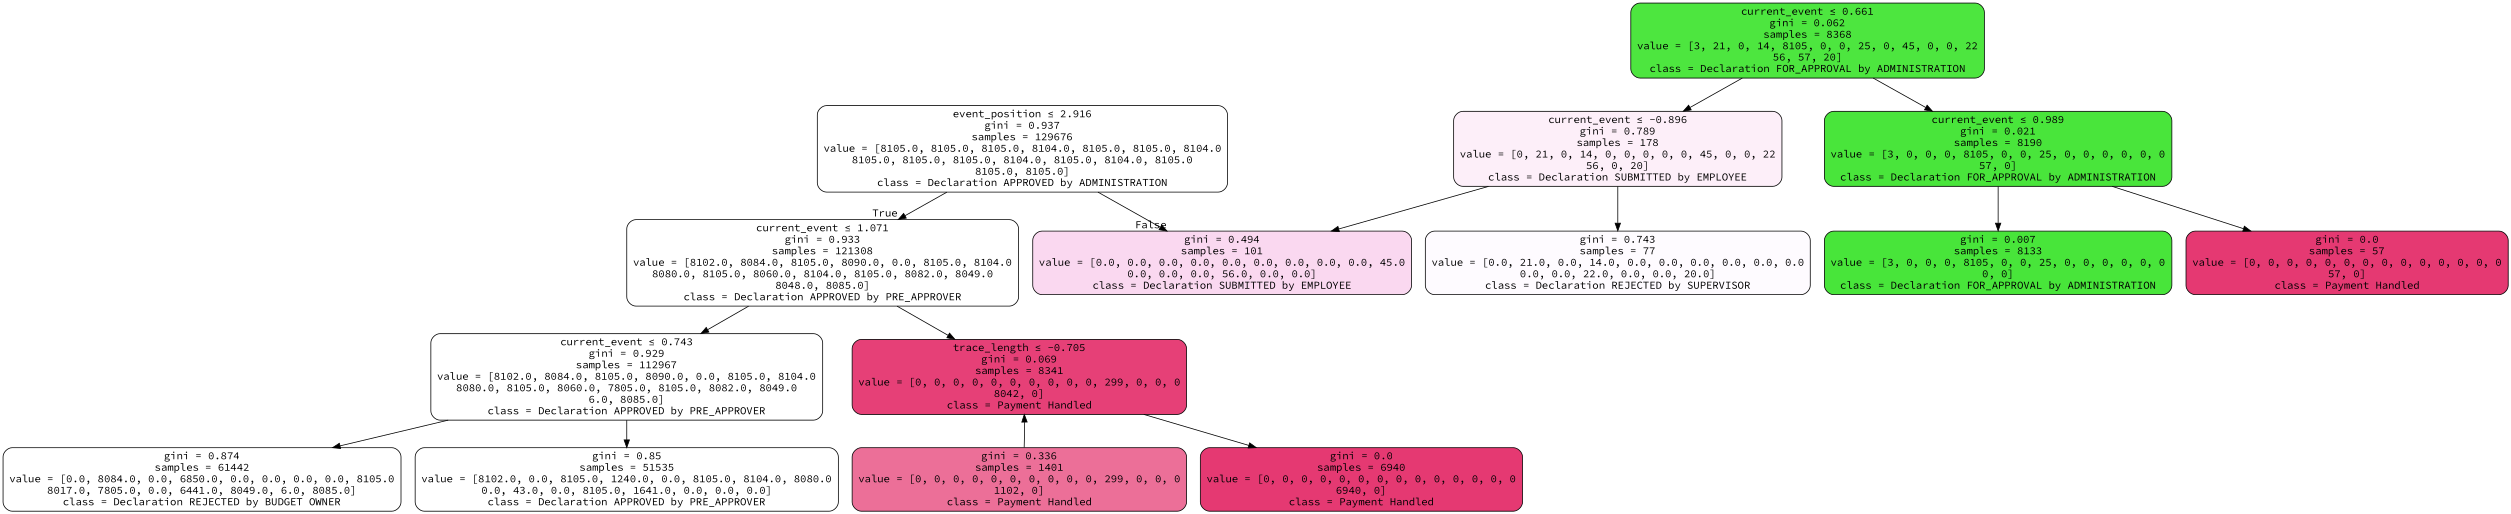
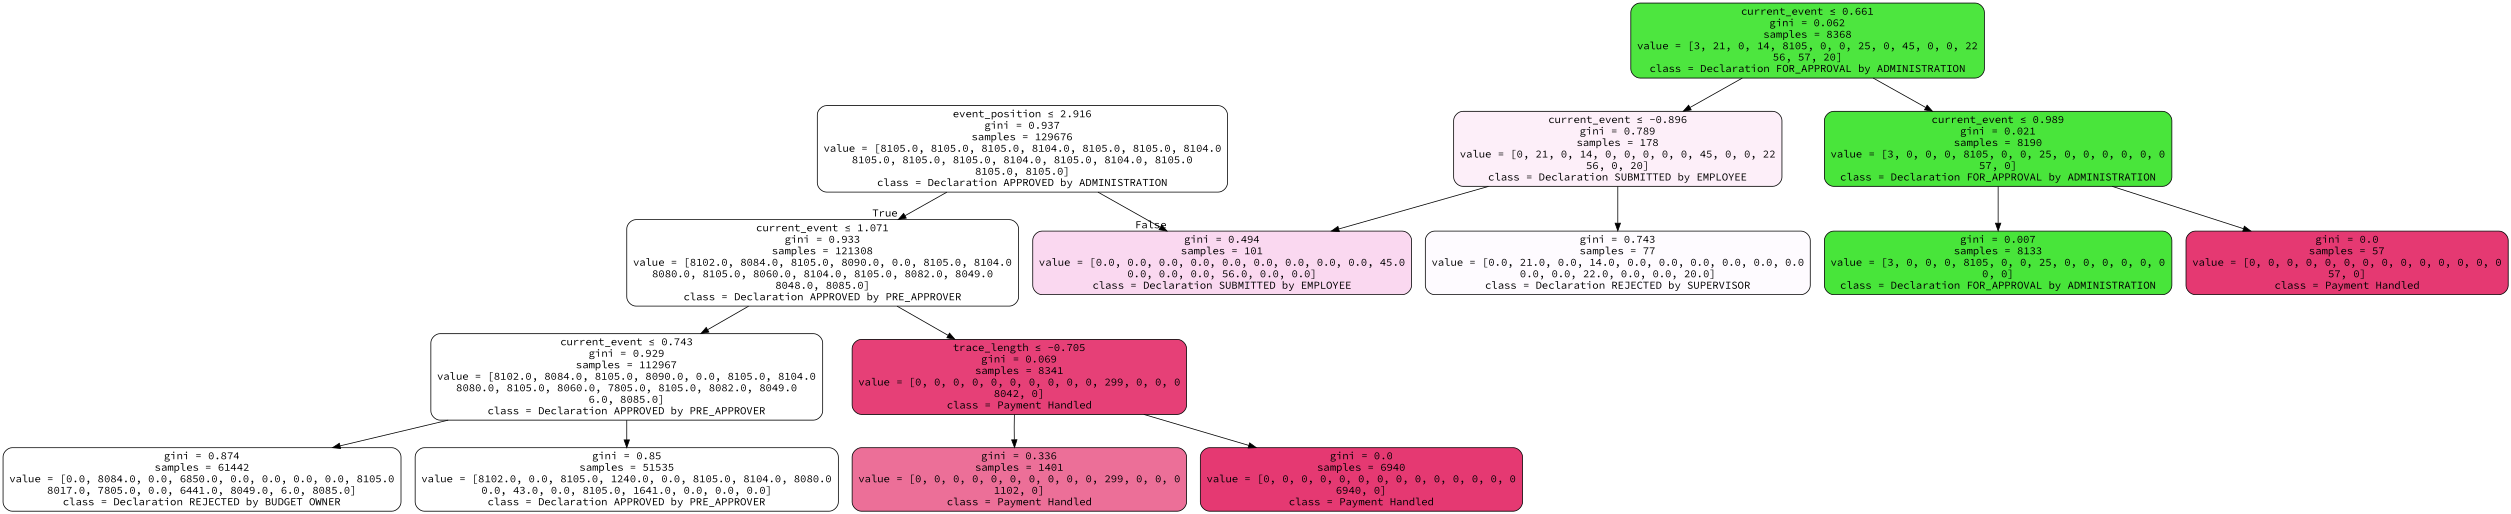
edge "gini = 0.336" -> "trace_length ≤ -0.705": reversed
